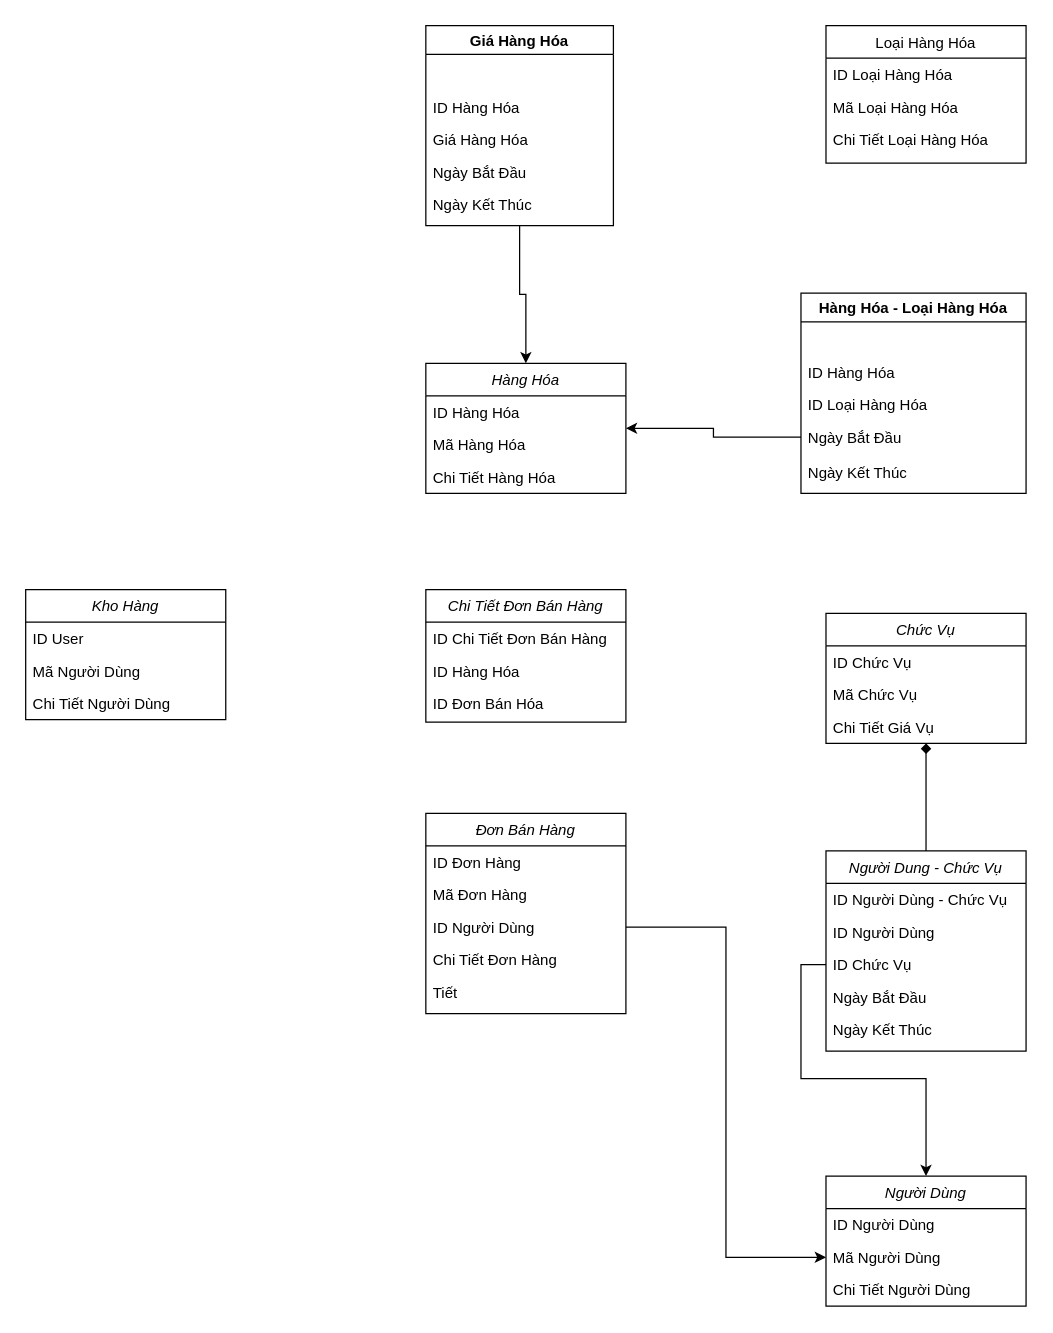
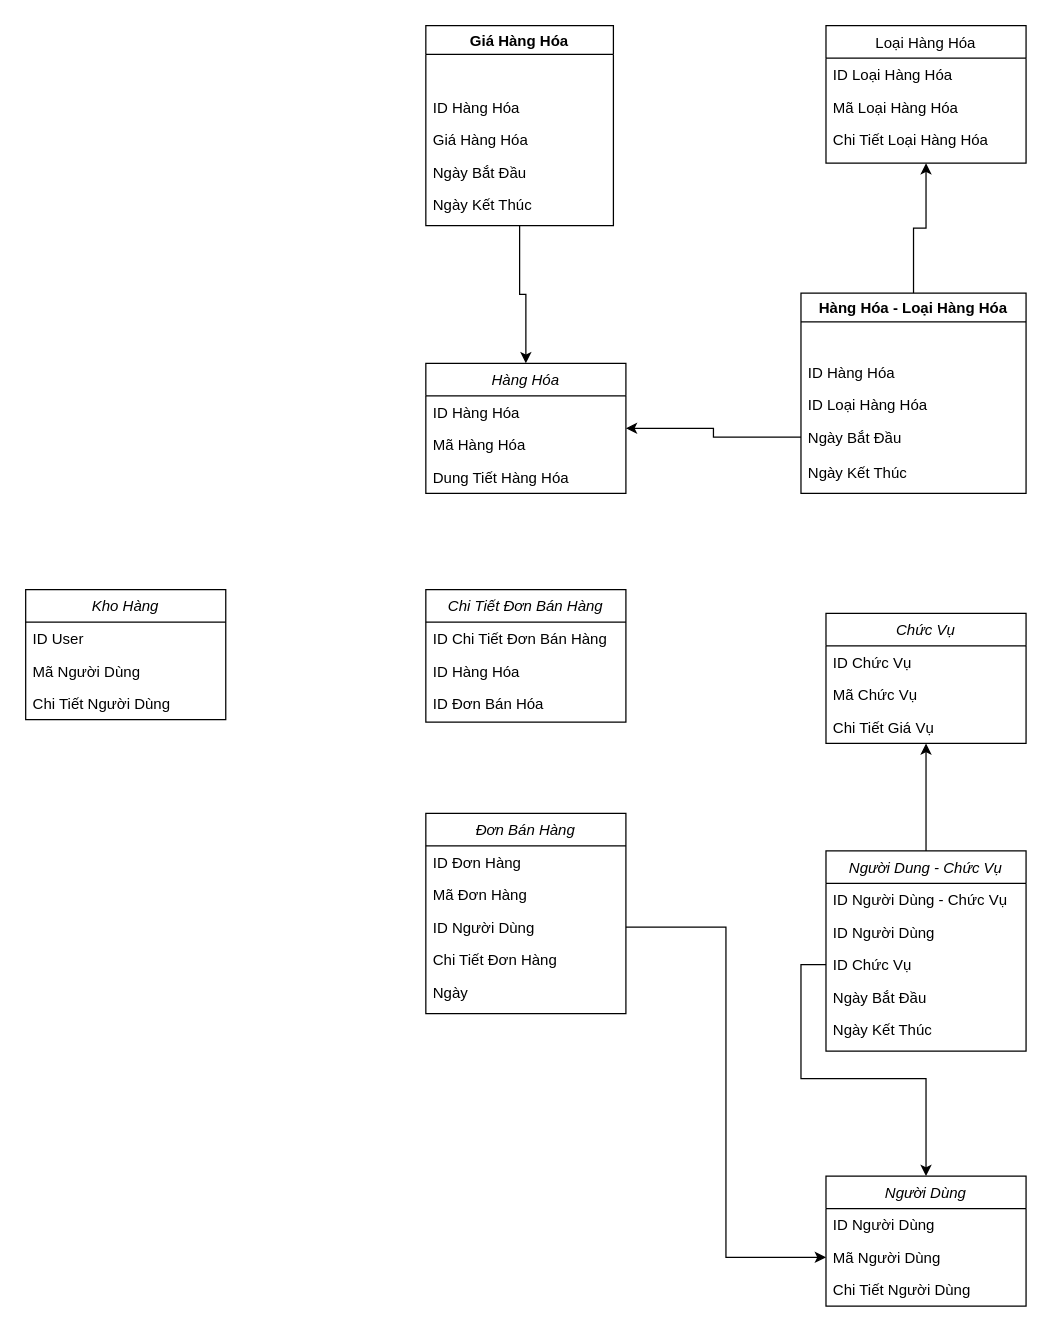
edge "Hàng Hóa - Loại Hàng Hóa" -> "Loại Hàng Hóa": added
node "Chi Tiết Hàng Hóa": label "Chi Tiết Hàng Hóa" -> "Dung Tiết Hàng Hóa"
edge "Người Dung - Chức Vụ" -> "Chức Vụ": arrowhead diamond -> classic
node "Tiết": label "Tiết" -> "Ngày"
